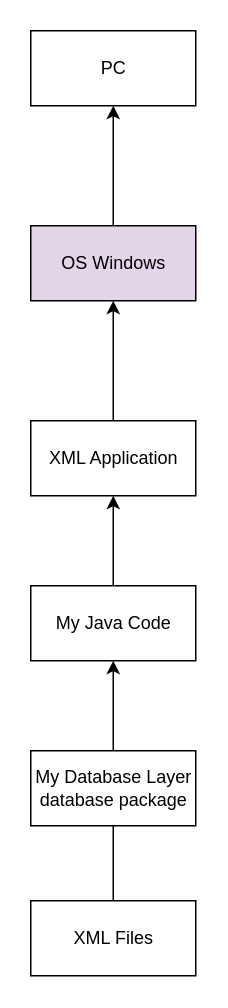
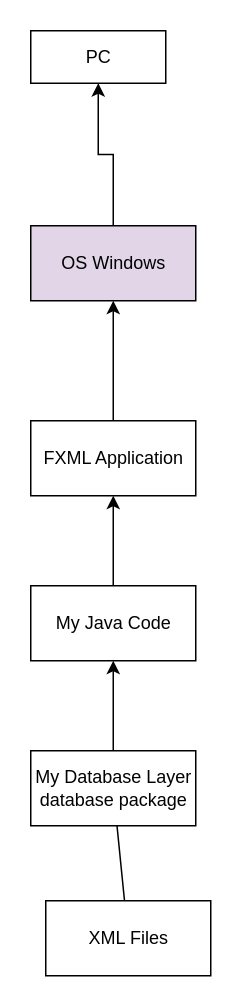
node "PC": size 165x75 -> 135x53
node "XML Application": label "XML Application" -> "FXML Application"
node "XML Files": moved (113, 938) -> (128, 938)
